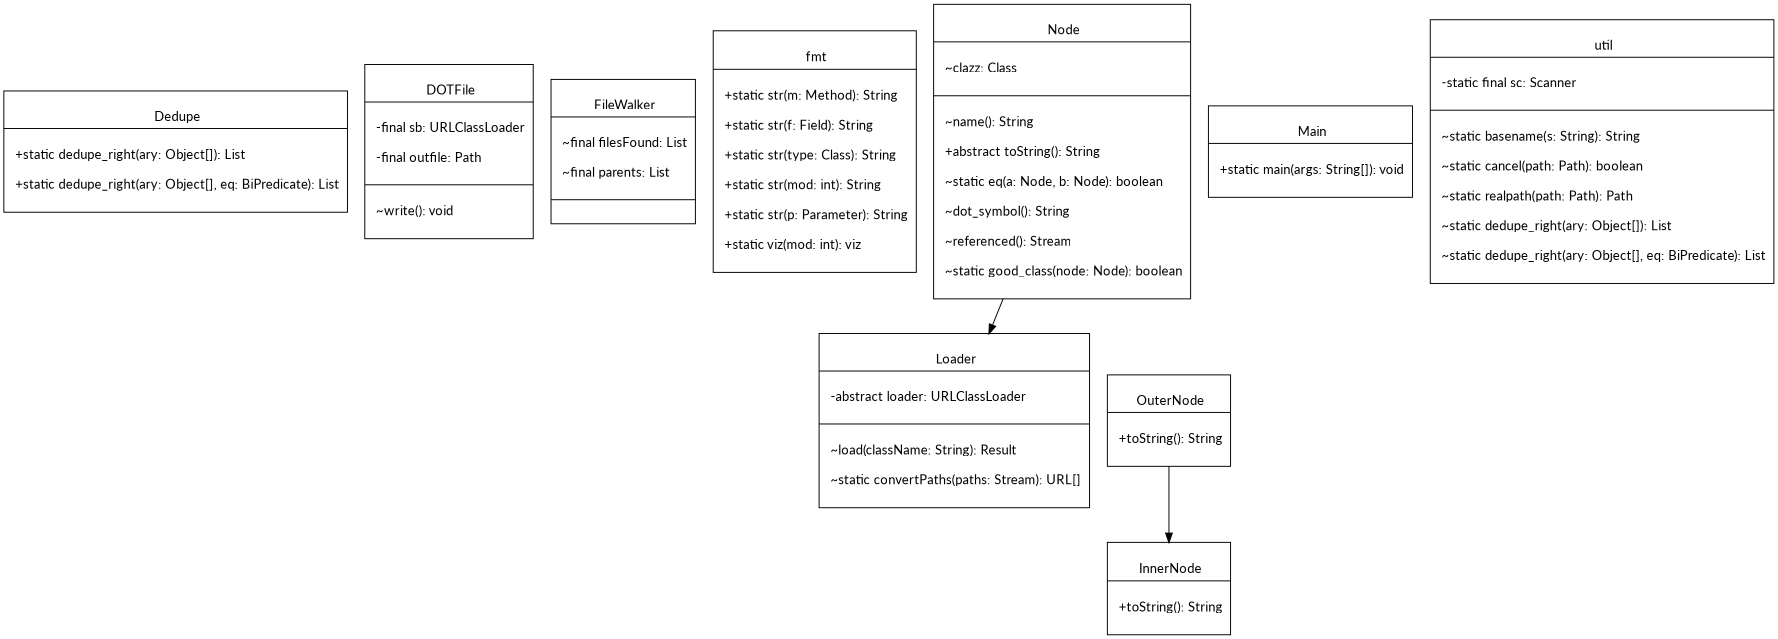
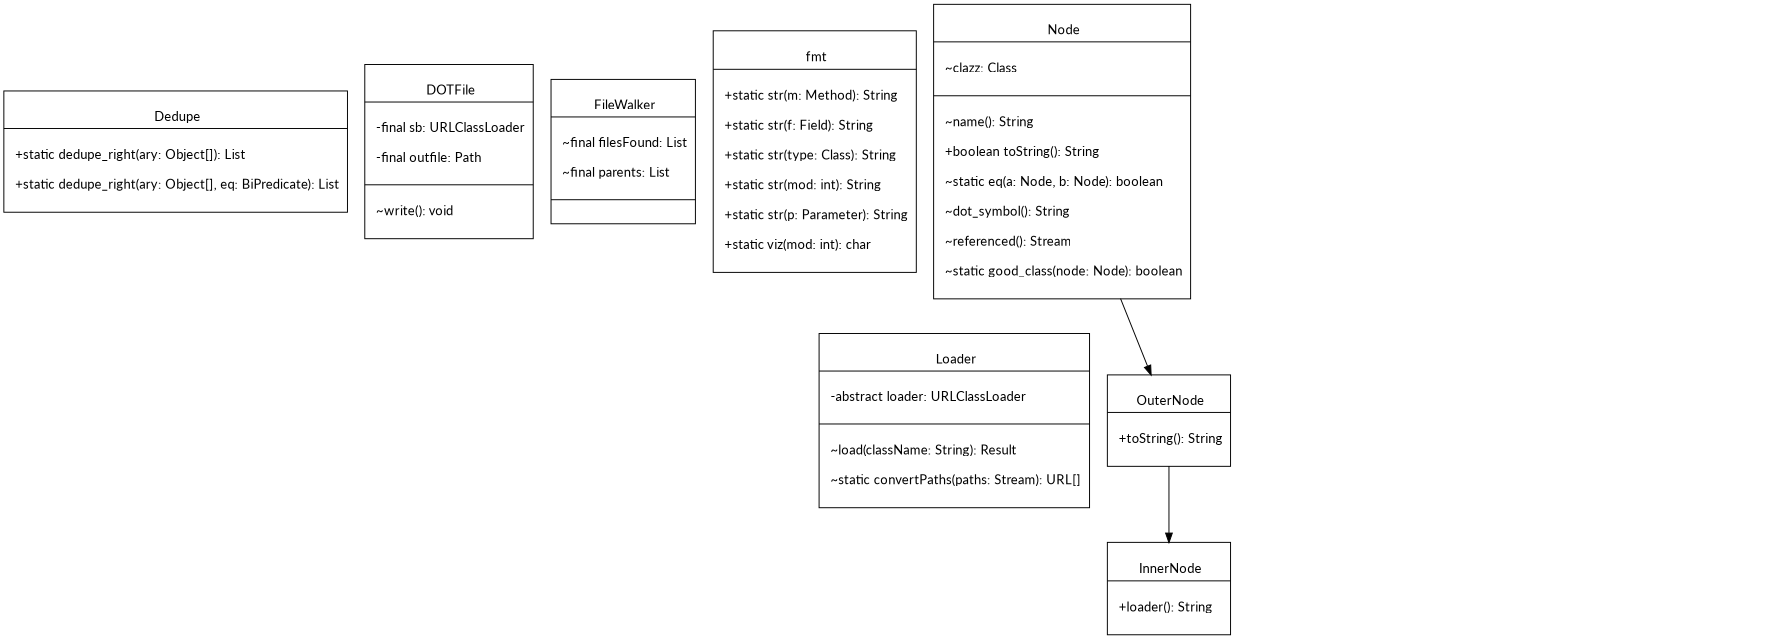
node "Node": text "+abstract toString(): String" -> "+boolean toString(): String"
node "Main": removed
node "util": removed
node "fmt": text "+static viz(mod: int): viz" -> "+static viz(mod: int): char"
edge "Node" -> "Loader": now "Node" -> "OuterNode"
node "InnerNode": text "+toString(): String" -> "+loader(): String"
